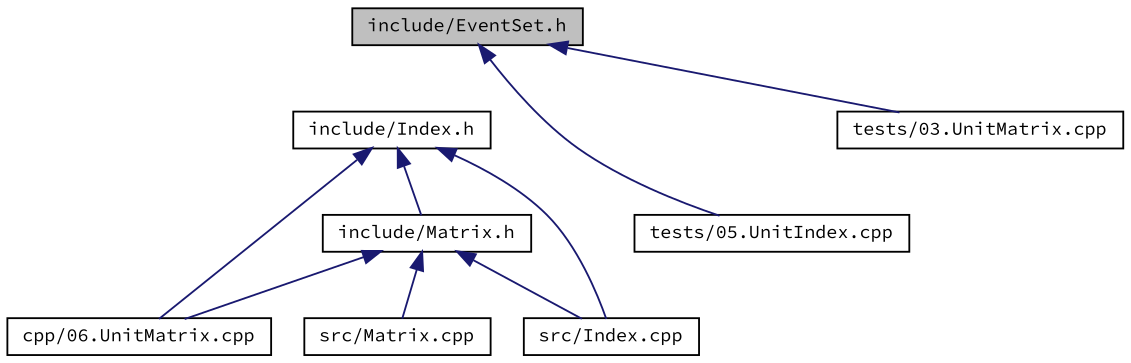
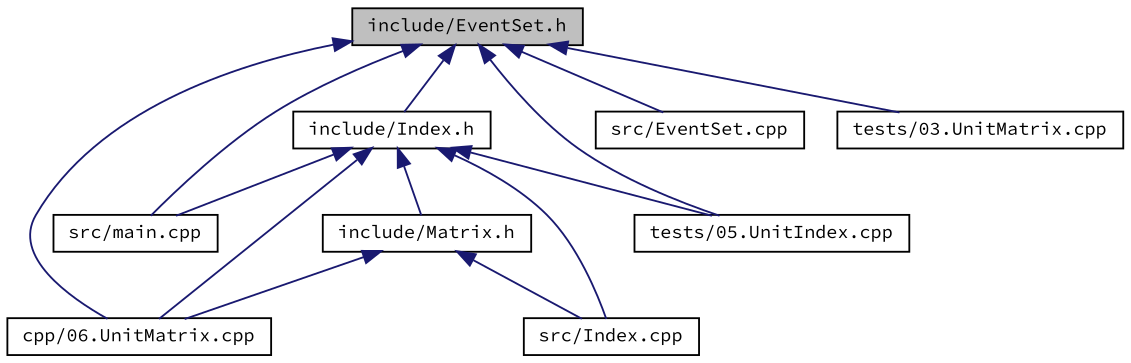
edge "include/Index.h" -> "include/EventSet.h": added
node "src/EventSet.cpp": added
edge "cpp/06.UnitMatrix.cpp" -> "include/EventSet.h": added
edge "tests/05.UnitIndex.cpp" -> "include/Index.h": added
node "src/main.cpp": added
node "src/Matrix.cpp": removed
